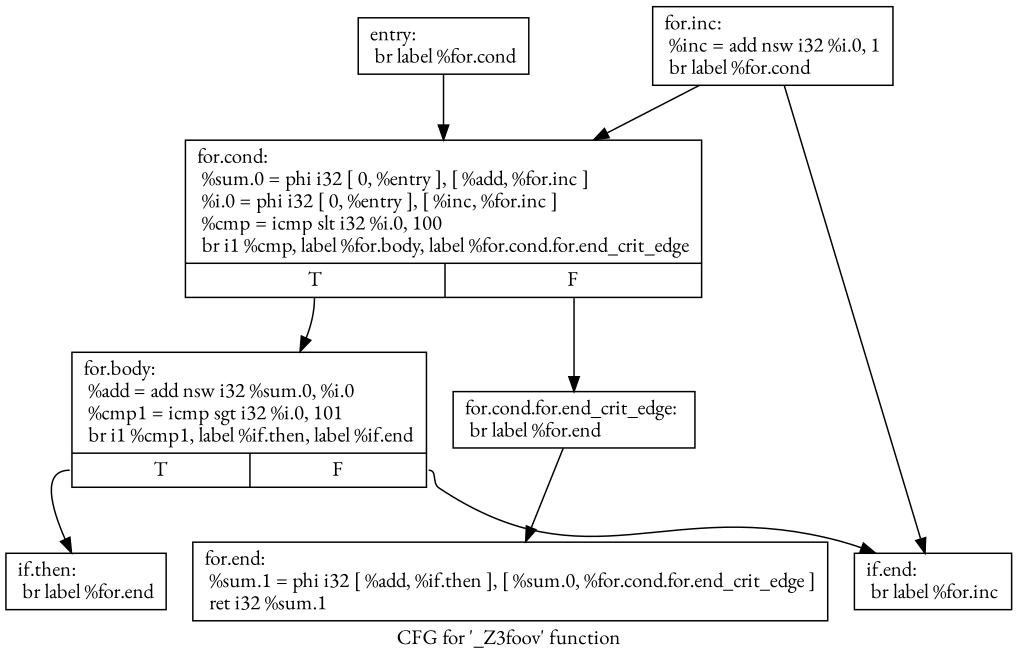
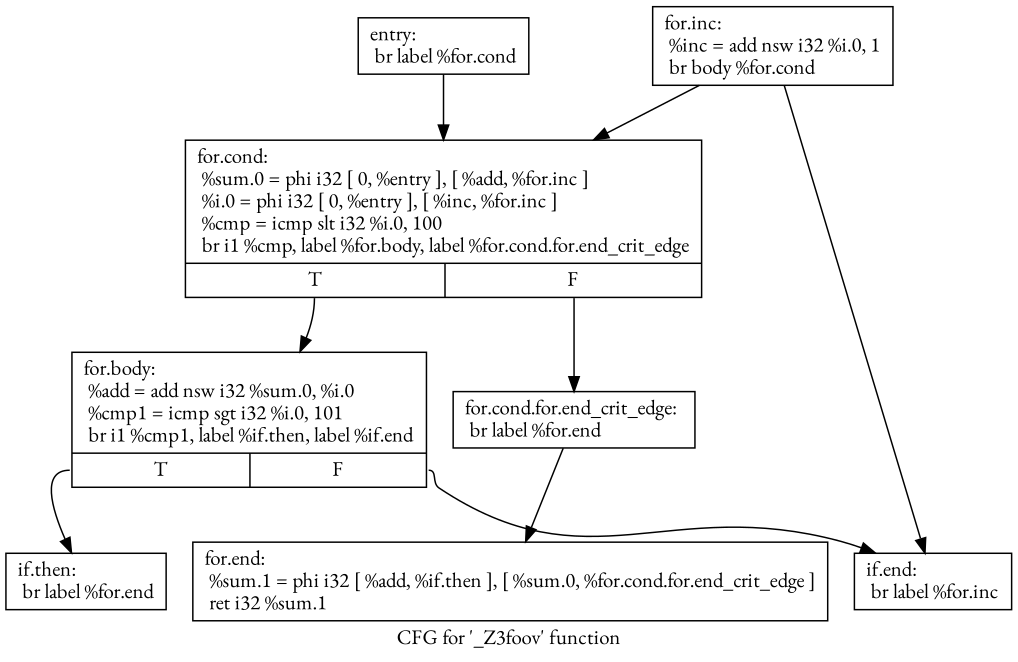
node "for.inc:": text "br label %for.cond" -> "br body %for.cond"
